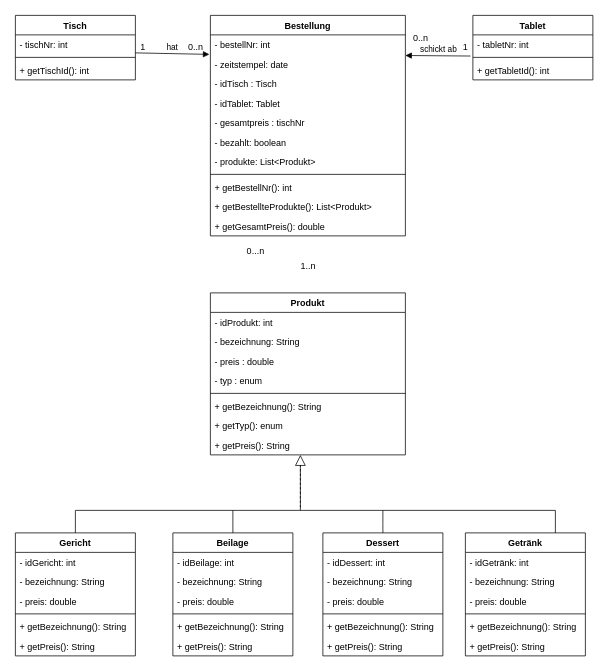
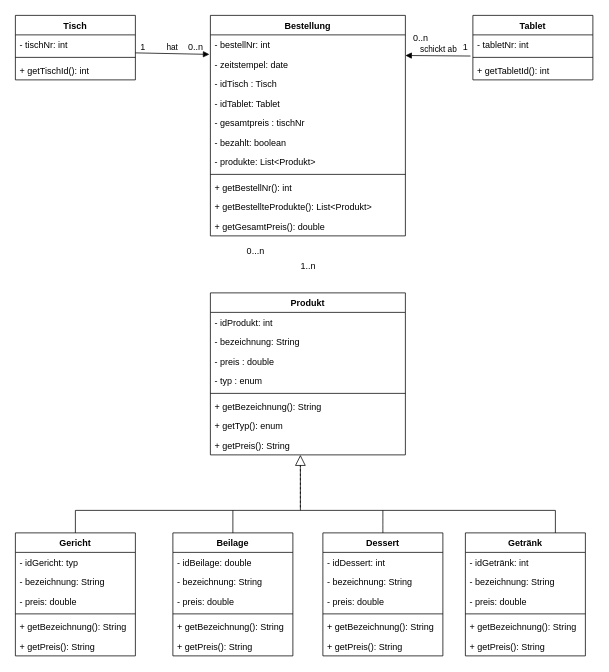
node "- idGericht: int": label "- idGericht: int" -> "- idGericht: typ"
node "- idBeilage: int": label "- idBeilage: int" -> "- idBeilage: double"
